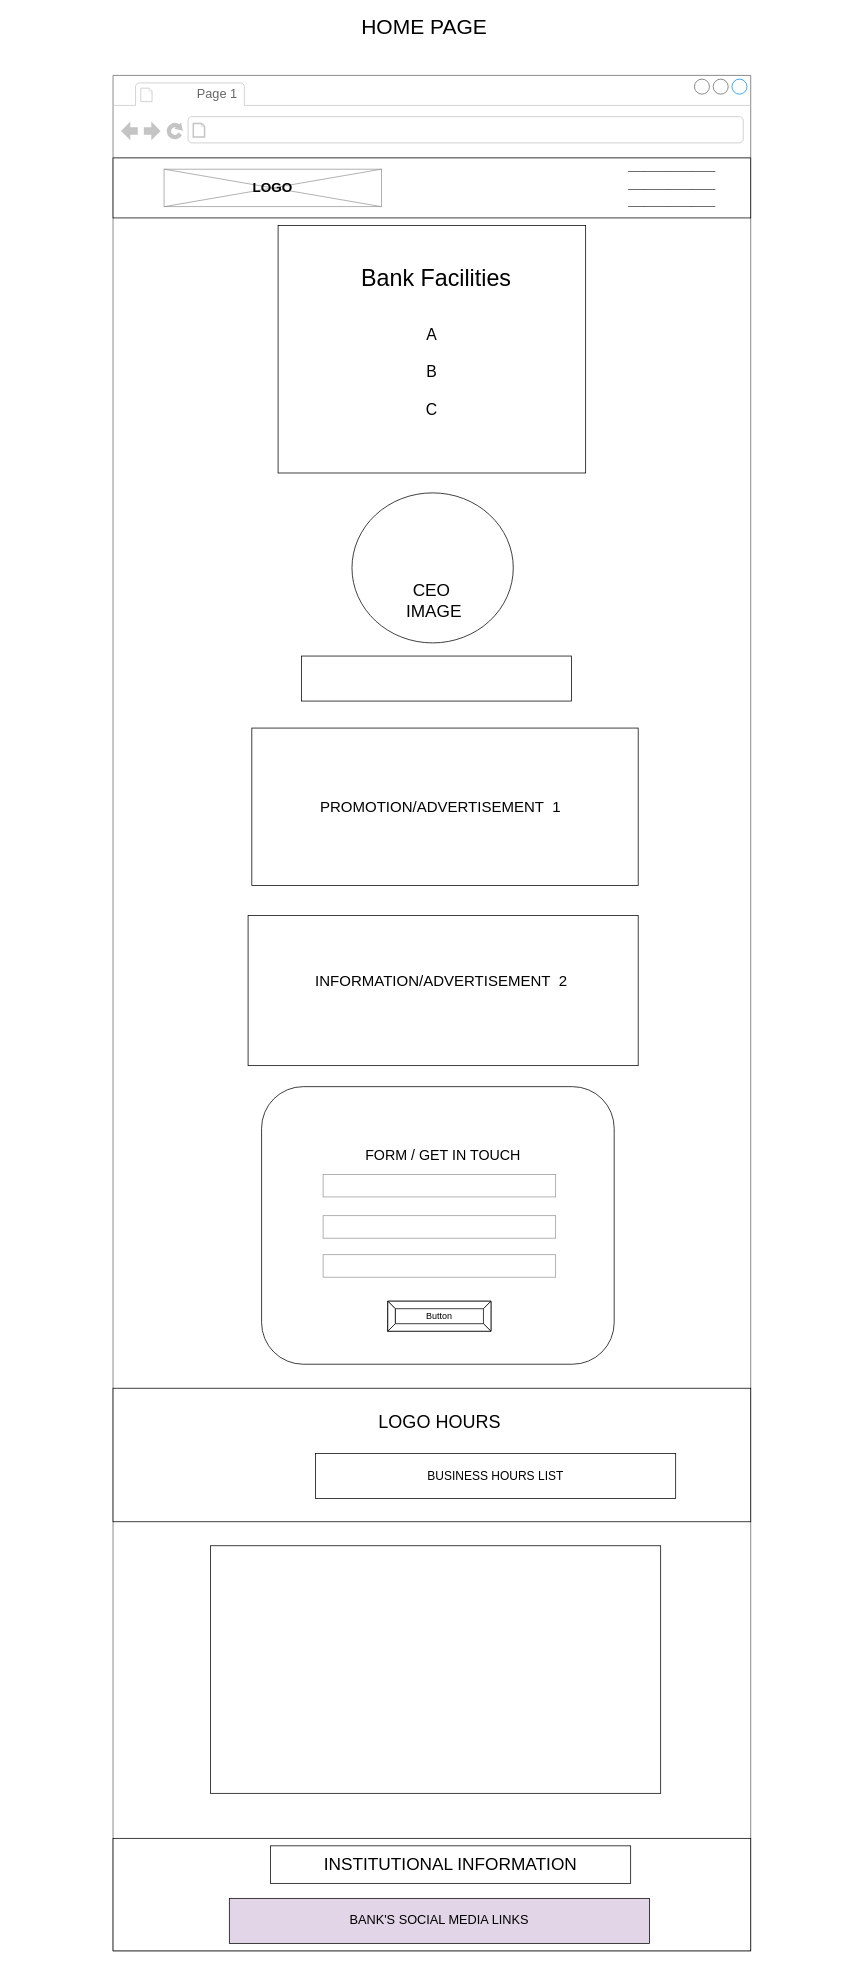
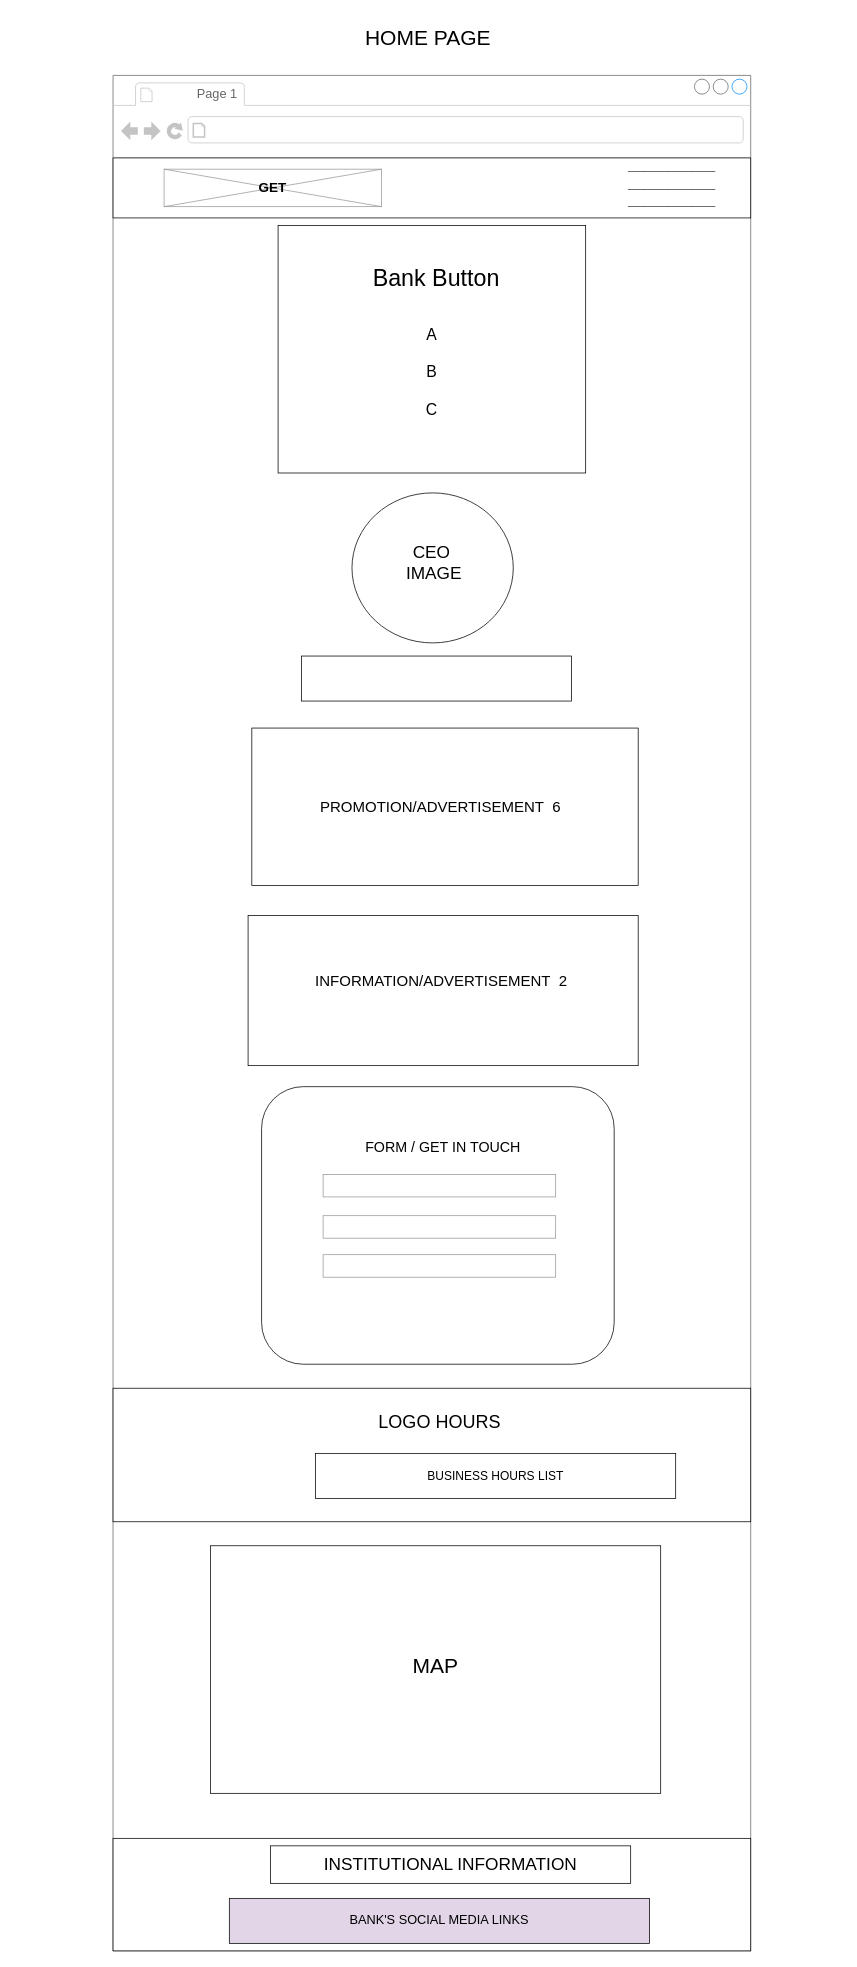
node "HOME PAGE": moved (424, 27) -> (428, 38)
node "LOGO": label "LOGO" -> "GET"
node "Bank Facilities": label "Bank Facilities" -> "Bank Button"
node "CEO IMAGE": moved (434, 600) -> (434, 563)
node "PROMOTION/ADVERTISEMENT 1": label "PROMOTION/ADVERTISEMENT 1" -> "PROMOTION/ADVERTISEMENT 6"
node "FORM / GET IN TOUCH": moved (443, 1155) -> (443, 1148)
node "Button": removed
node "MAP": added
